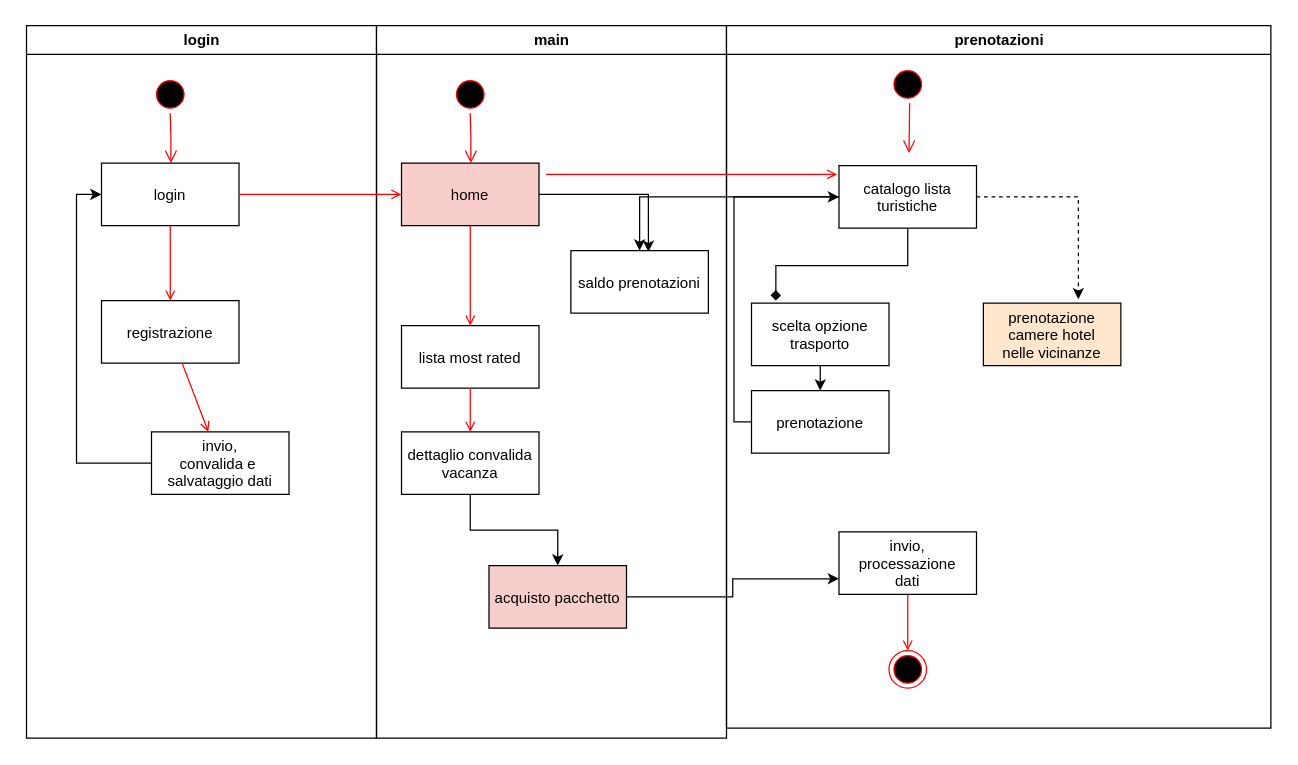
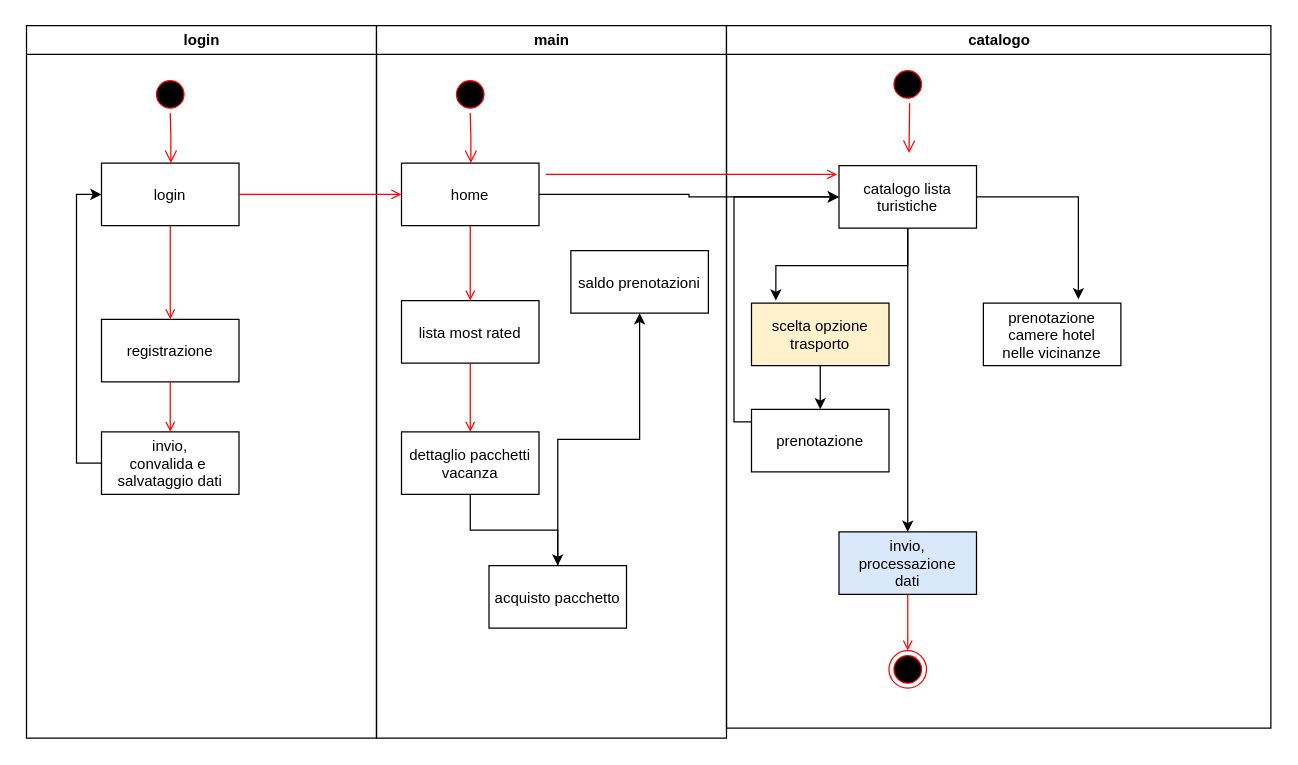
node "prenotazioni": label "prenotazioni" -> "catalogo"
node "home": fillcolor #f8cecc -> #ffffff
edge "catalogo lista turistiche" -> "saldo prenotazioni": now "catalogo lista turistiche" -> "invio, processazione dati"
edge "catalogo lista turistiche" -> "prenotazione camere hotel nelle vicinanze": style dashed -> solid
edge "home" -> "saldo prenotazioni": now "home" -> "catalogo lista turistiche"
edge "catalogo lista turistiche" -> "scelta opzione trasporto": arrowhead diamond -> classic
node "registrazione": moved (170, 332) -> (170, 351)
node "scelta opzione trasporto": fillcolor #ffffff -> #fff2cc
node "prenotazione camere hotel nelle vicinanze": fillcolor #ffe6cc -> #ffffff
node "lista most rated": moved (470, 357) -> (470, 332)
node "prenotazione": moved (820, 422) -> (820, 441)
node "dettaglio convalida vacanza": label "dettaglio convalida vacanza" -> "dettaglio pacchetti vacanza"
node "invio, convalida e salvataggio dati": moved (220, 463) -> (170, 463)
node "invio, processazione dati": fillcolor #ffffff -> #dae8fc
edge "acquisto pacchetto" -> "invio, processazione dati": now "acquisto pacchetto" -> "saldo prenotazioni"
node "acquisto pacchetto": fillcolor #f8cecc -> #ffffff
